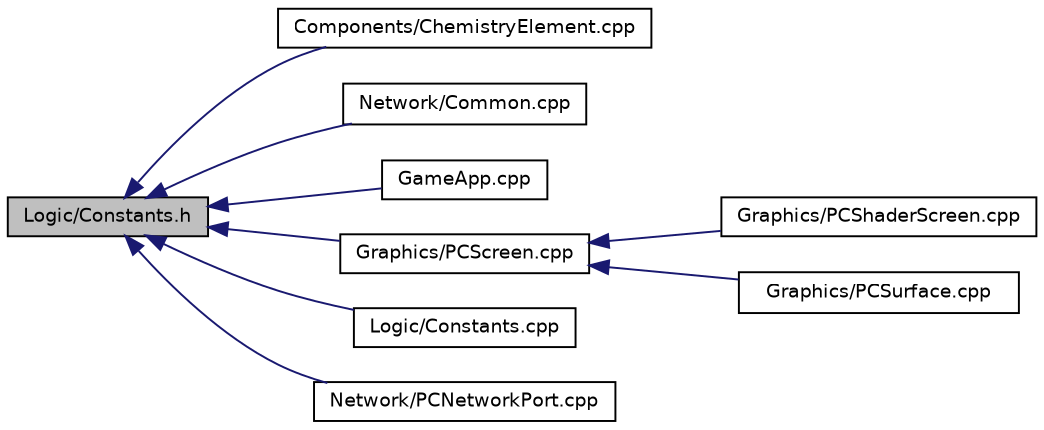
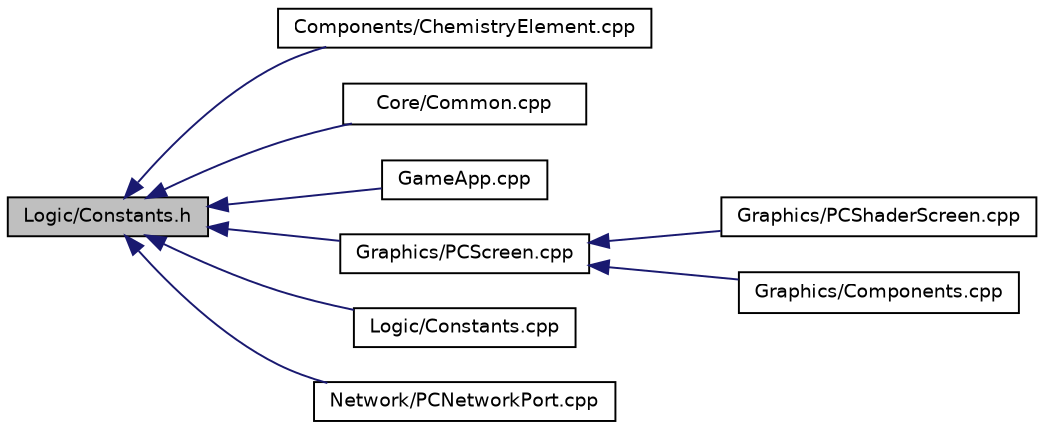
node "Network/Common.cpp": label "Network/Common.cpp" -> "Core/Common.cpp"
node "Graphics/PCSurface.cpp": label "Graphics/PCSurface.cpp" -> "Graphics/Components.cpp"
